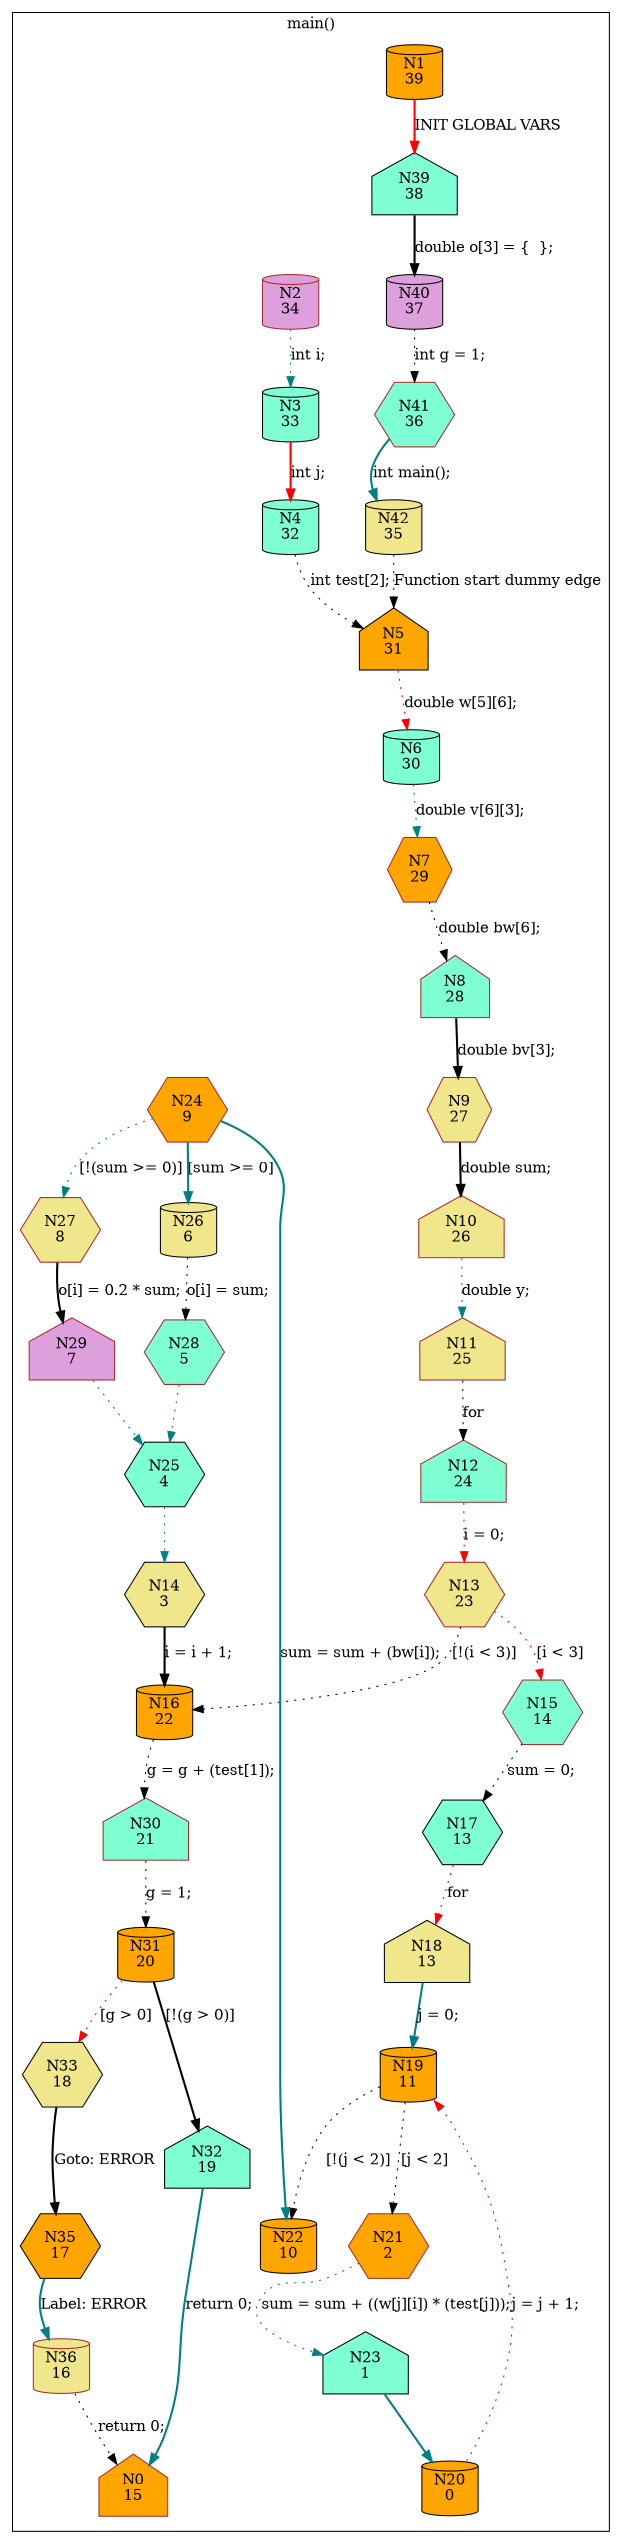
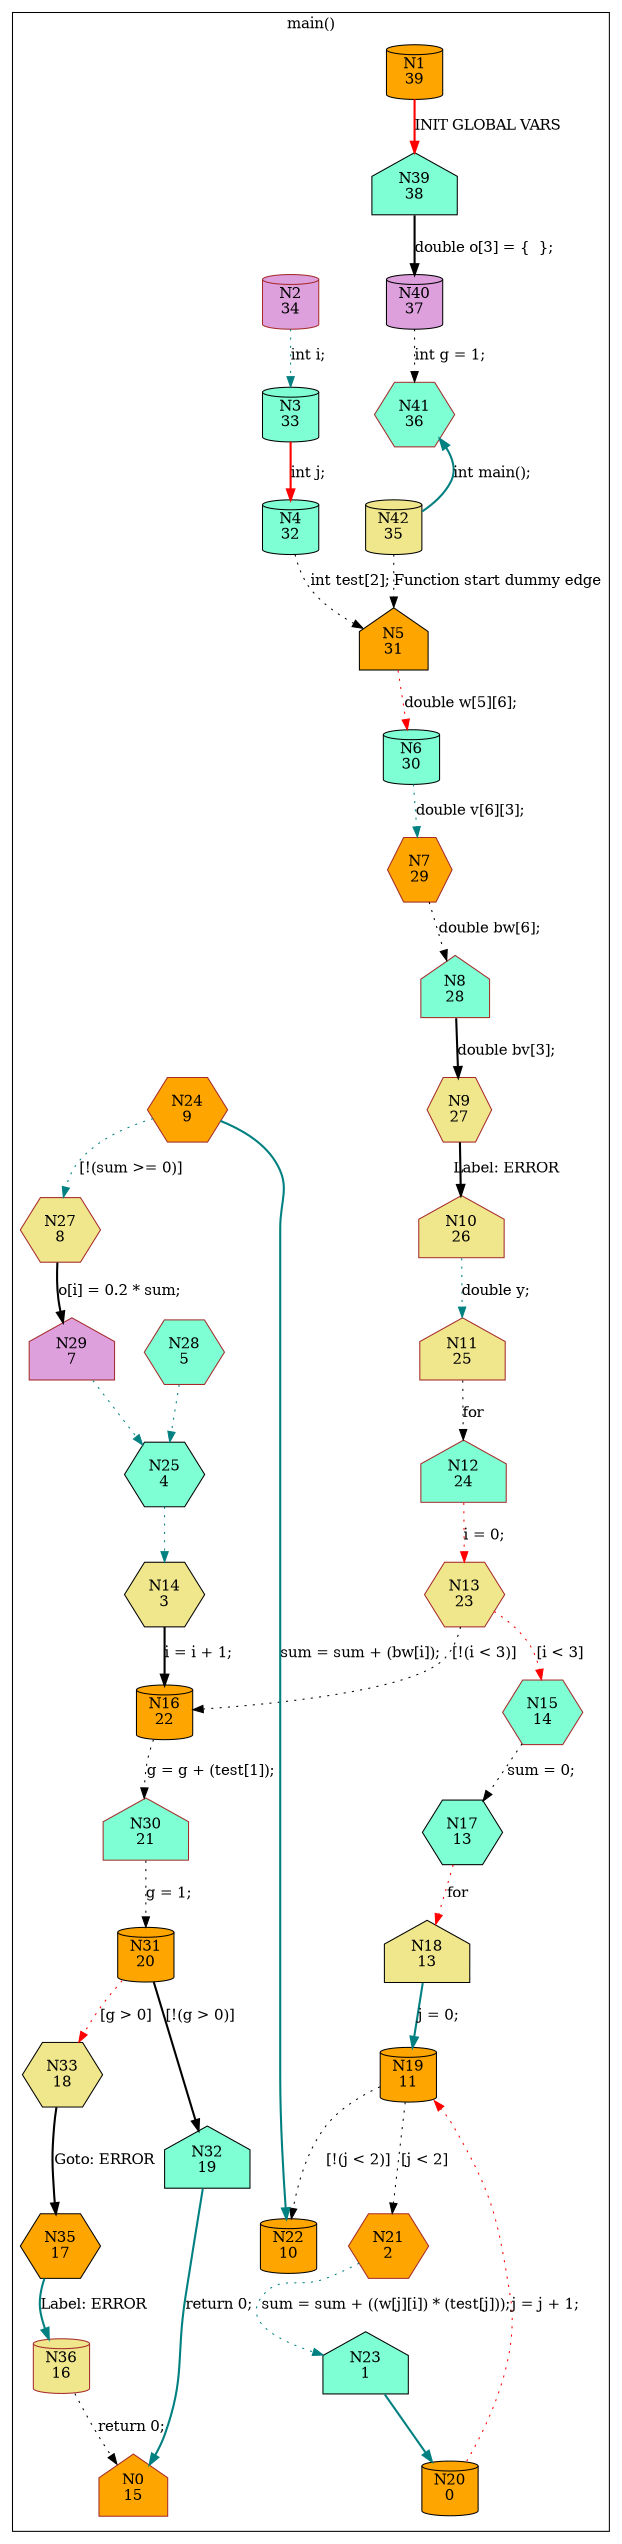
edge "N41 36" -> "N42 35": reversed
edge "N9 27" -> "N10 26": label "double sum;" -> "Label: ERROR"
node "N26 6": removed
